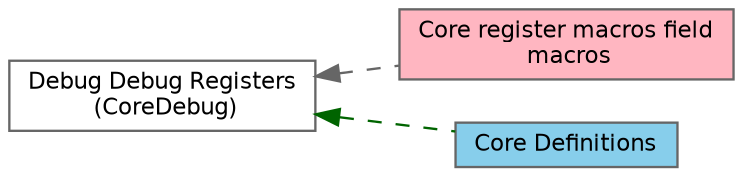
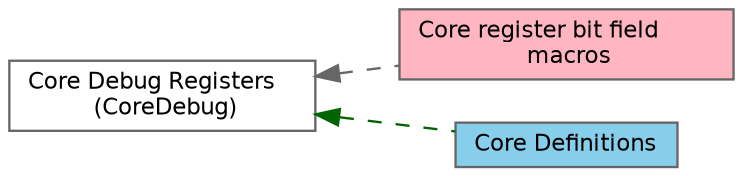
node "Core register macros field macros": label "Core register macros field macros" -> "Core register bit field macros"
node "Debug Debug Registers (CoreDebug)": label "Debug Debug Registers (CoreDebug)" -> "Core Debug Registers (CoreDebug)"
